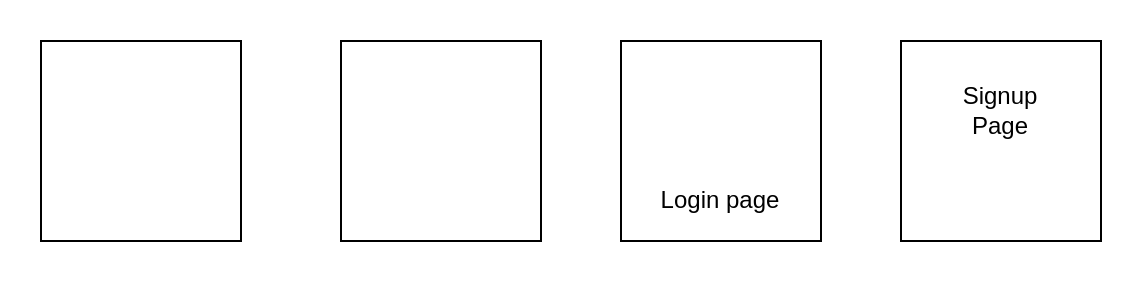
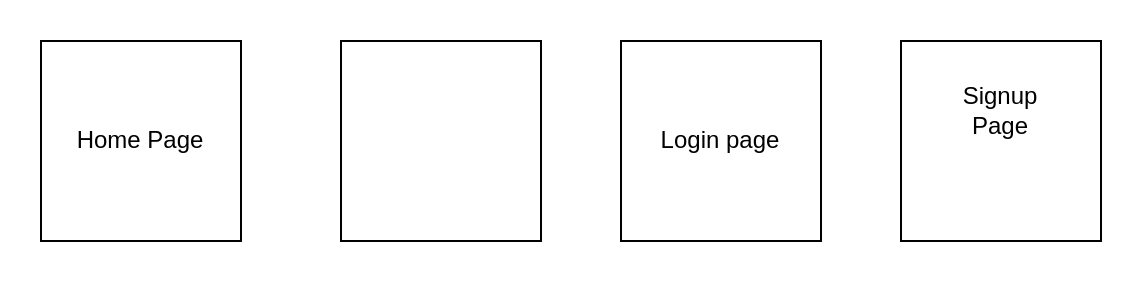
node "Home Page": added
node "Login page": moved (721, 201) -> (721, 141)
